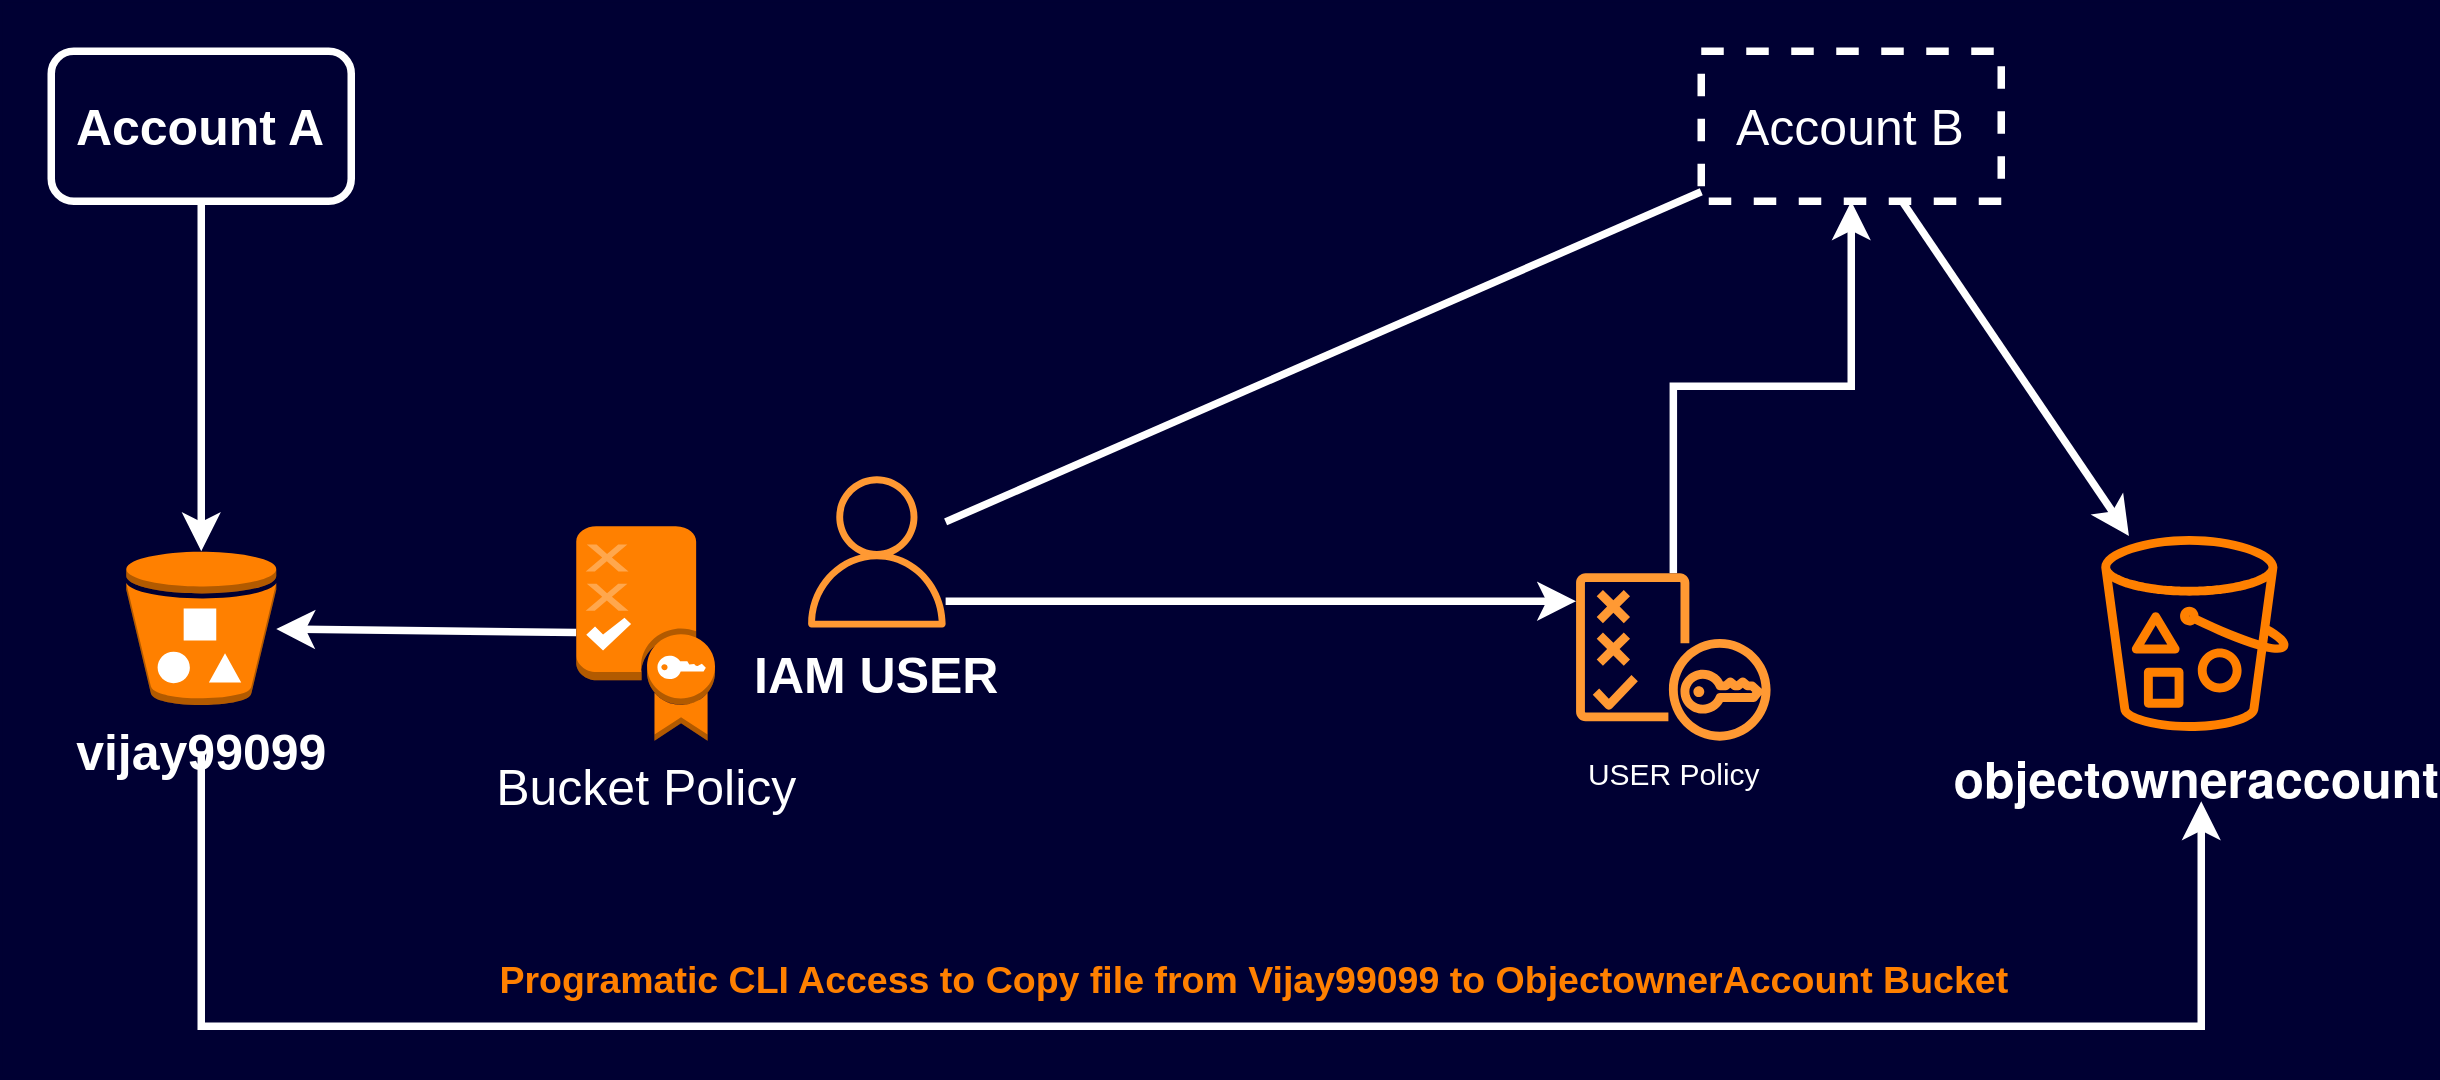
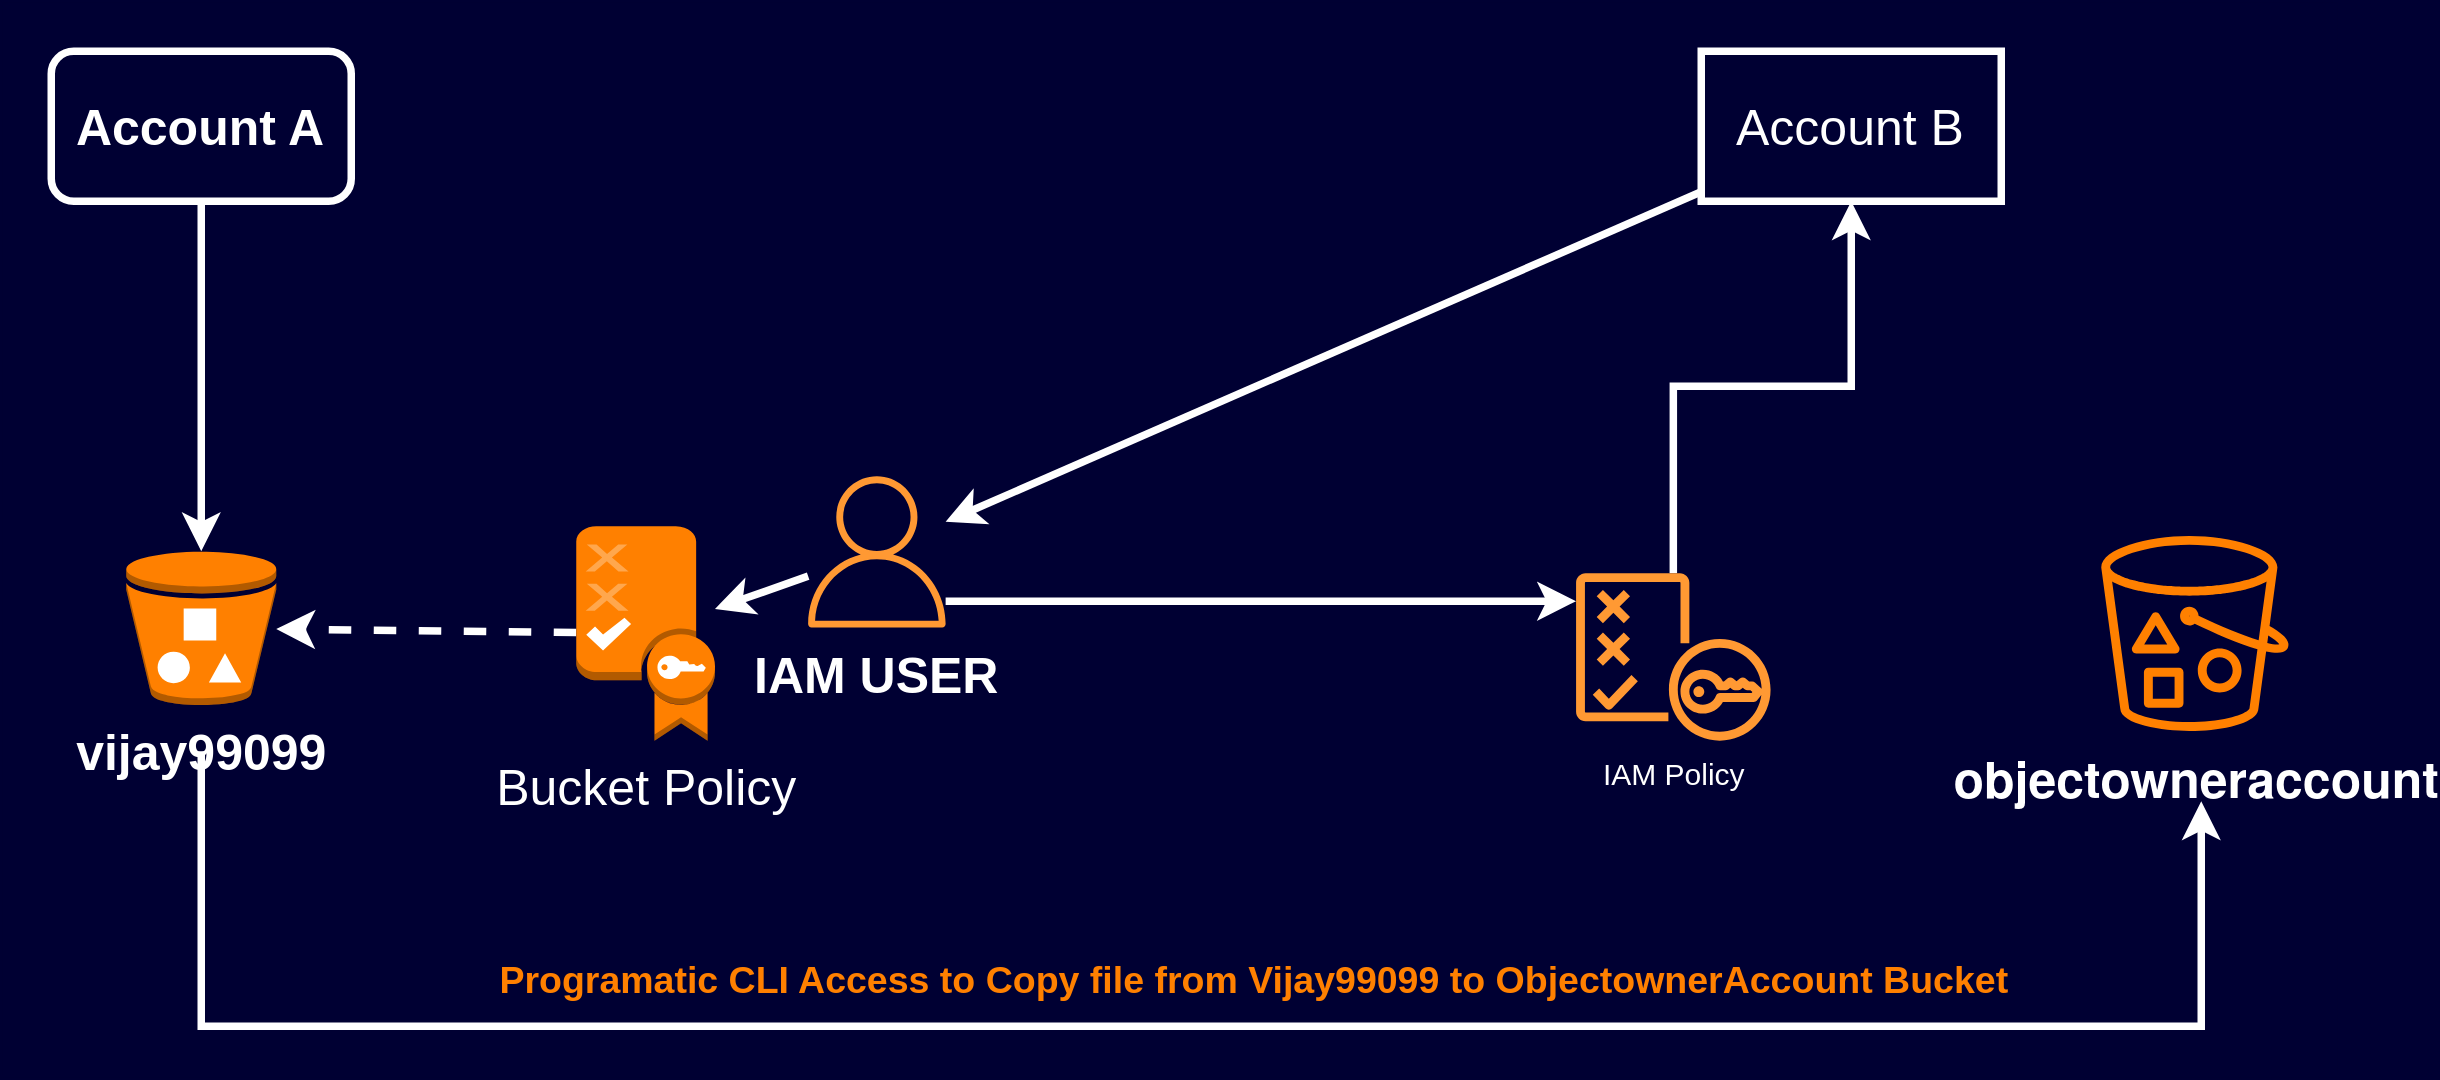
node "Account B": style dashed -> solid
edge "Account B" -> "objectowneraccount": removed
edge "Account B" -- "IAM USER": arrowhead none -> classic
edge "IAM USER" -> "Bucket Policy": added
edge "Bucket Policy" -> "vijay99099": style solid -> dashed
node "USER Policy": label "USER Policy" -> "IAM Policy"
